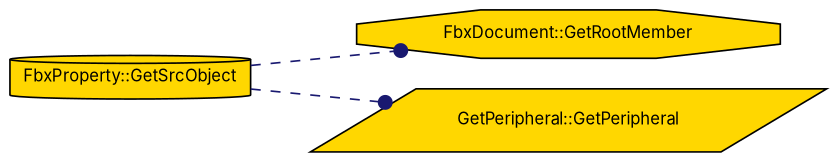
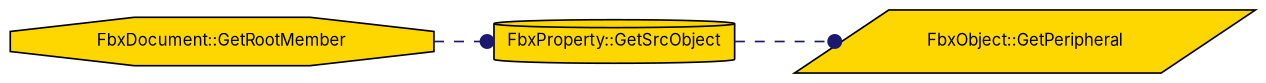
edge "FbxProperty::GetSrcObject" -> "FbxDocument::GetRootMember": reversed
node "GetPeripheral::GetPeripheral": label "GetPeripheral::GetPeripheral" -> "FbxObject::GetPeripheral"
